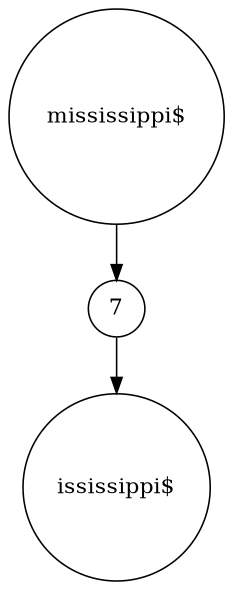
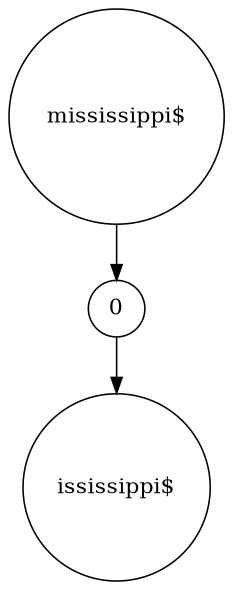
node "7": label "7" -> "0"
